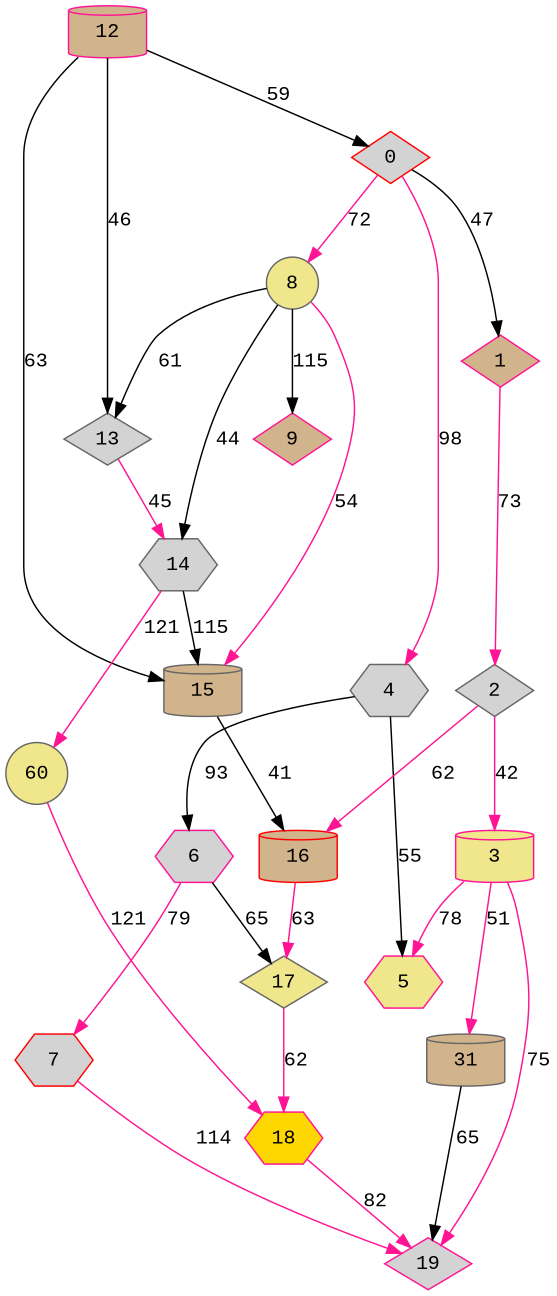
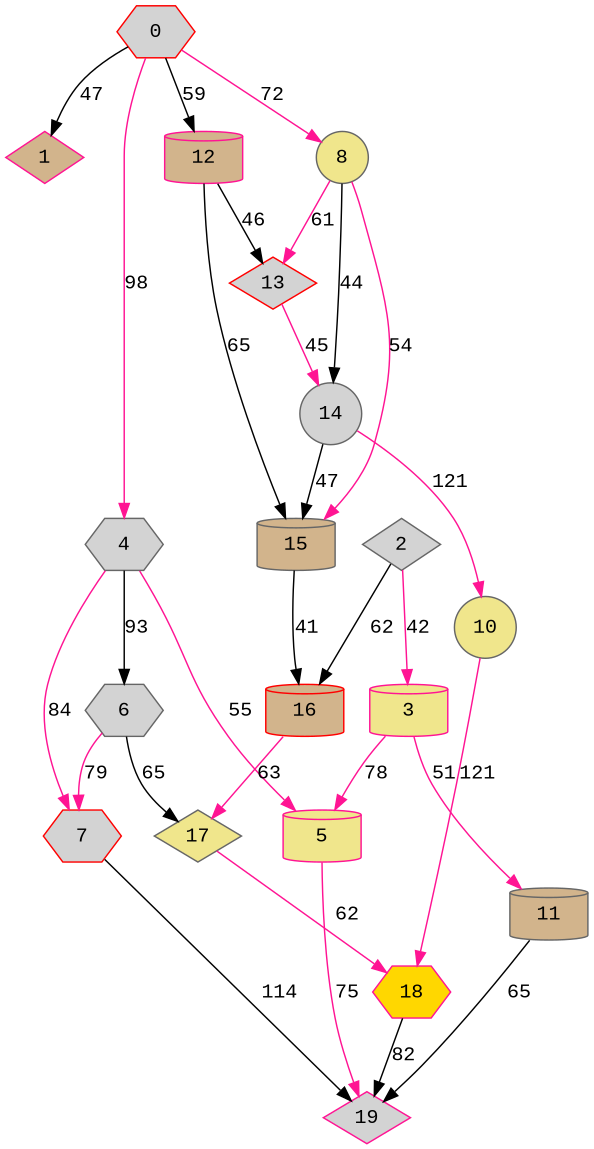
edge "12" -> "0": reversed
node "0": shape diamond -> hexagon
edge "8" -> "13": color black -> deeppink
edge "12" -> "15": label "63" -> "65"
node "13": color gray40 -> red
node "9": removed
edge "1" -> "2": removed, label "73"
node "14": shape hexagon -> circle
edge "14" -> "15": label "115" -> "47"
edge "4" -> "7": added, label "84"
edge "2" -> "16": color deeppink -> black
node "60": label "60" -> "10"
edge "4" -> "5": color black -> deeppink
node "6": color deeppink -> gray40
node "5": shape hexagon -> cylinder
node "31": label "31" -> "11"
edge "3" -> "19": now "5" -> "19"
edge "7" -> "19": color deeppink -> black
edge "18" -> "19": color deeppink -> black
